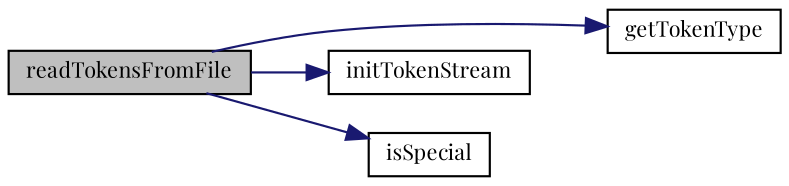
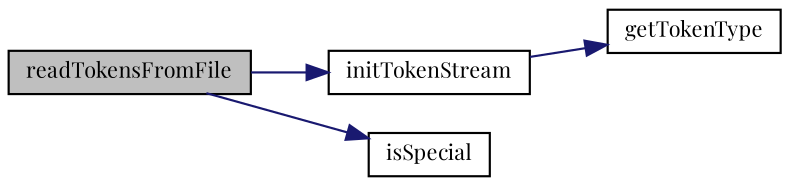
edge "readTokensFromFile" -> "getTokenType": now "initTokenStream" -> "getTokenType"
